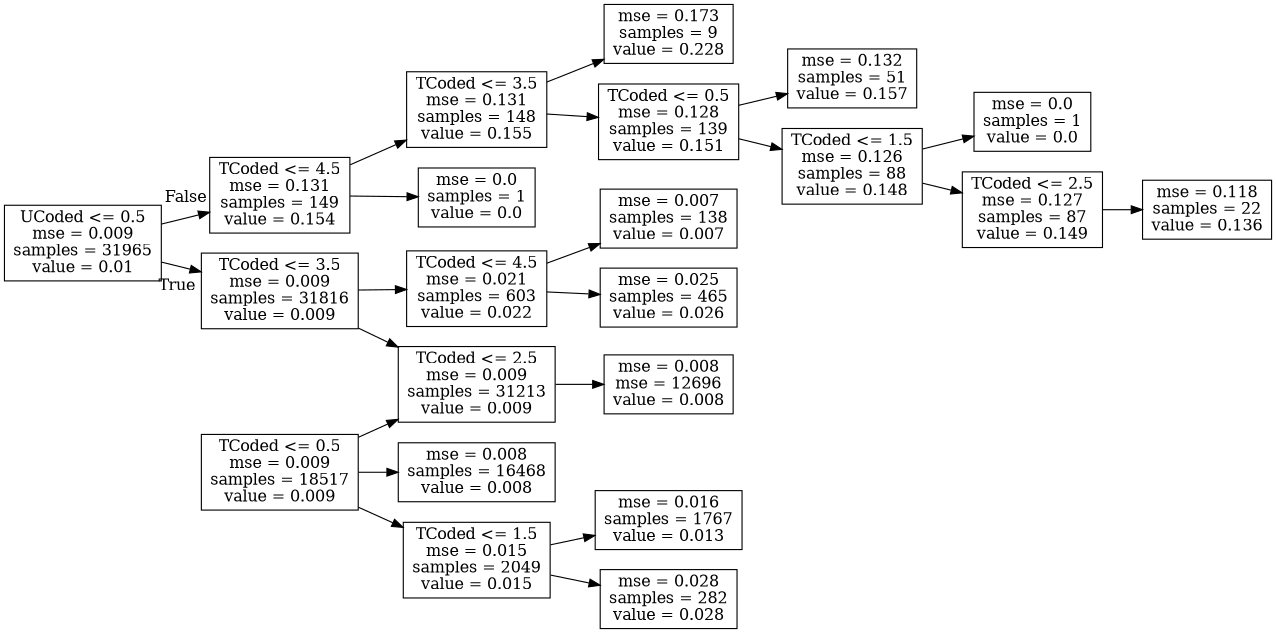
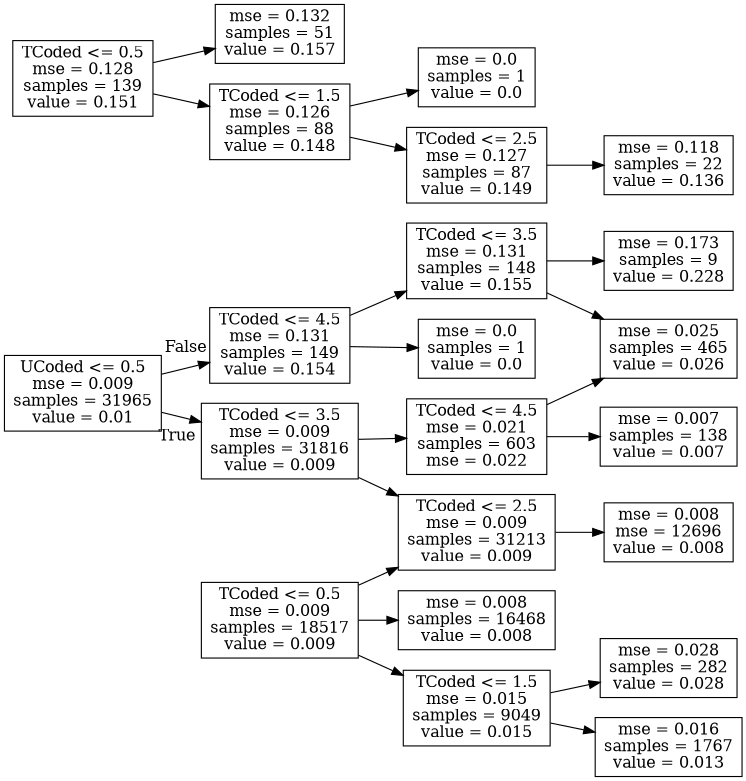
edge "TCoded <= 3.5 mse = 0.131 samples = 148 value = 0.155" -> "TCoded <= 0.5 mse = 0.128 samples = 139 value = 0.151": now "TCoded <= 3.5 mse = 0.131 samples = 148 value = 0.155" -> "mse = 0.025 samples = 465 value = 0.026"
node "TCoded <= 4.5 mse = 0.021 samples = 603 value = 0.022": label "TCoded <= 4.5 mse = 0.021 samples = 603 value = 0.022" -> "TCoded <= 4.5 mse = 0.021 samples = 603 mse = 0.022"
node "TCoded <= 1.5 mse = 0.015 samples = 2049 value = 0.015": label "TCoded <= 1.5 mse = 0.015 samples = 2049 value = 0.015" -> "TCoded <= 1.5 mse = 0.015 samples = 9049 value = 0.015"
